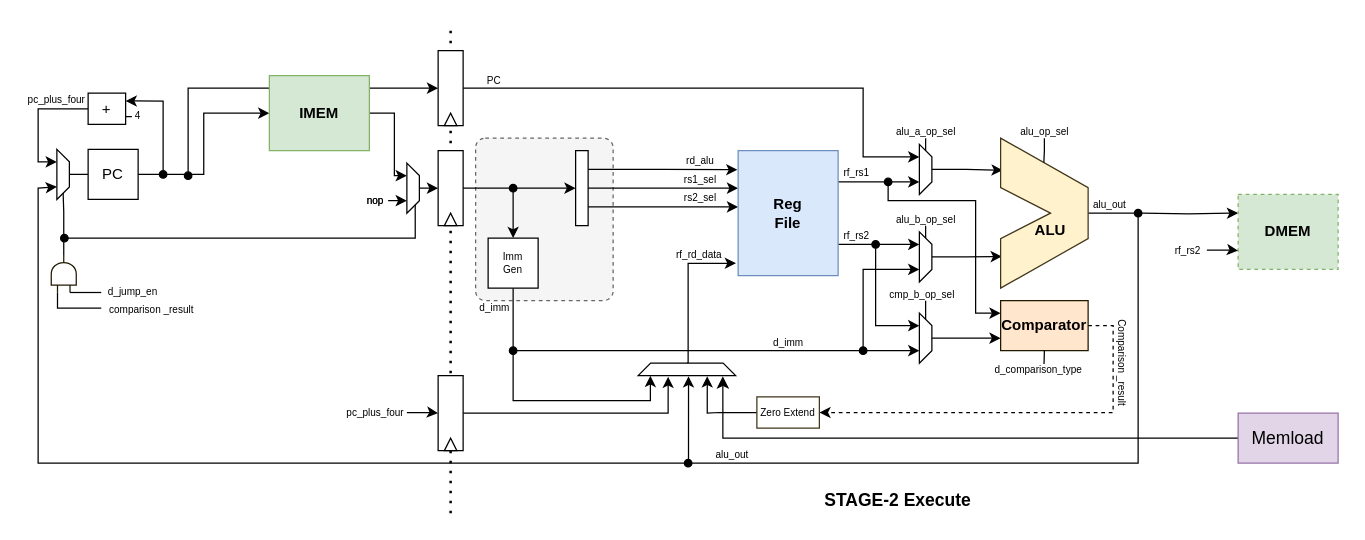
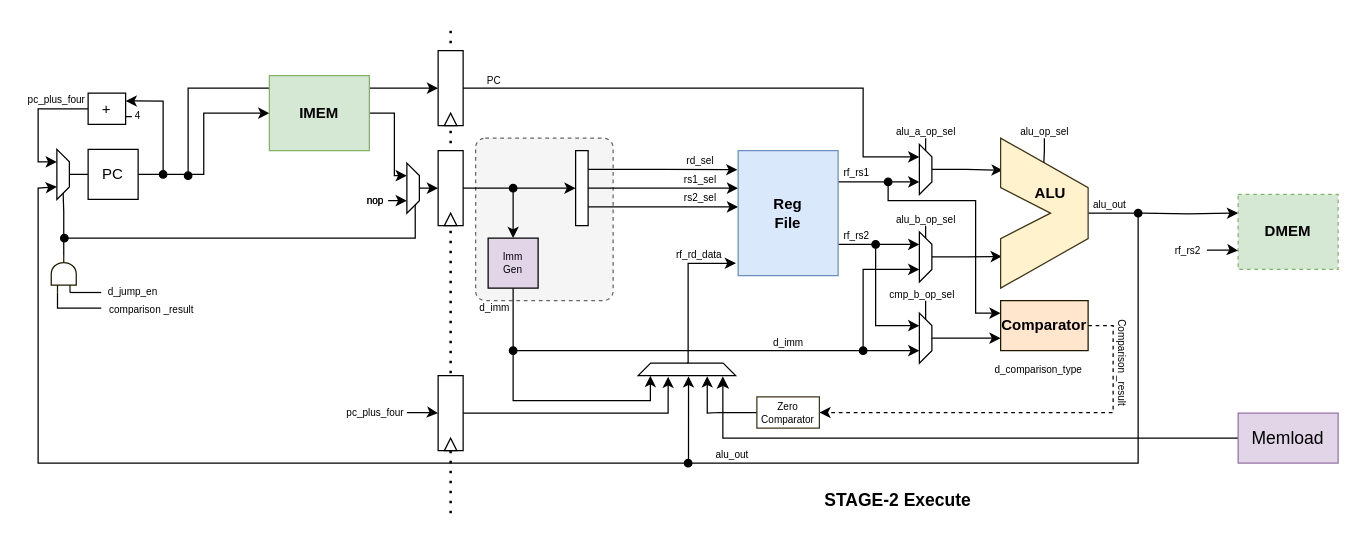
node "rd_alu": label "rd_alu" -> "rd_sel"
node "ALU": moved (1051, 231) -> (1051, 193)
node "Imm Gen": fillcolor #ffffff -> #e1d5e7
edge "Comparator" -- "d_comparison_type": removed
node "Zero Extend": label "Zero Extend" -> "Zero Comparator"
